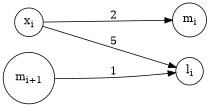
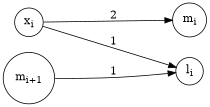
edge "x" -> "l": label "5" -> "1"
